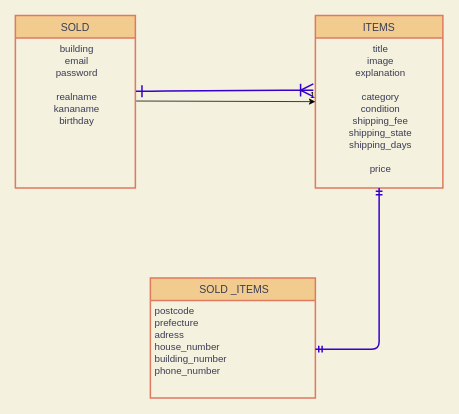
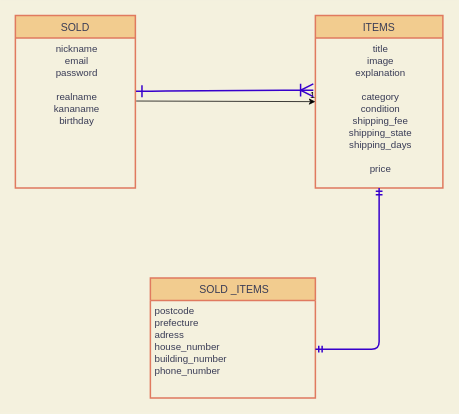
node "building email password realname kananame birthday": label "building email password realname kananame birthday" -> "nickname email password realname kananame birthday"
